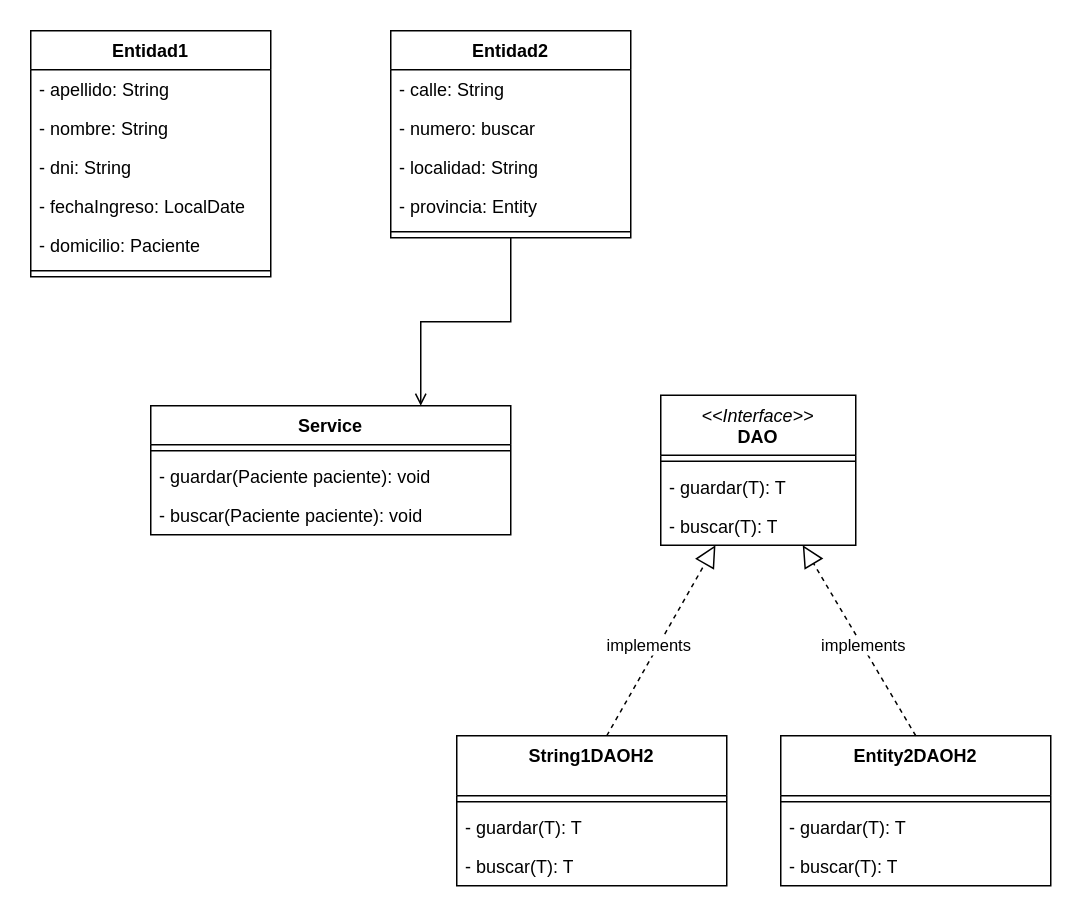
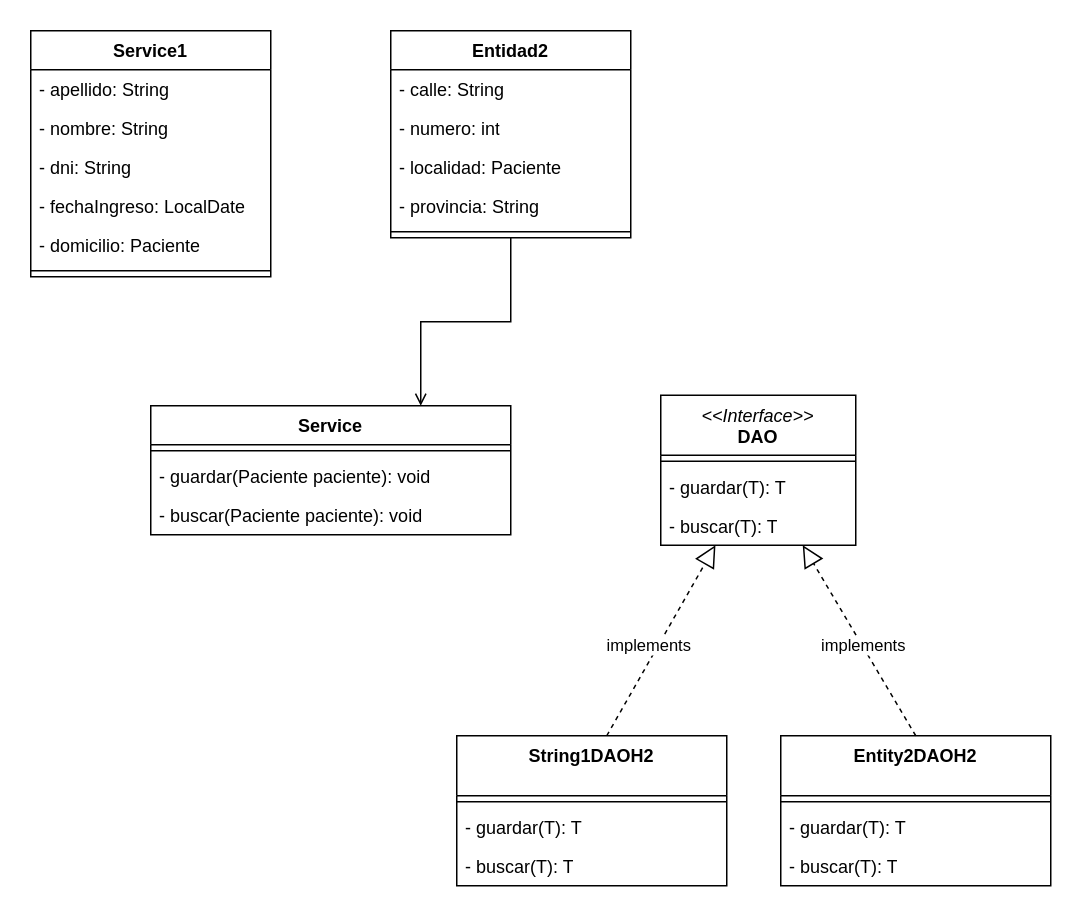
node "Entidad1": label "Entidad1" -> "Service1"
node "- numero: buscar": label "- numero: buscar" -> "- numero: int"
node "- localidad: String": label "- localidad: String" -> "- localidad: Paciente"
node "- provincia: Entity": label "- provincia: Entity" -> "- provincia: String"
